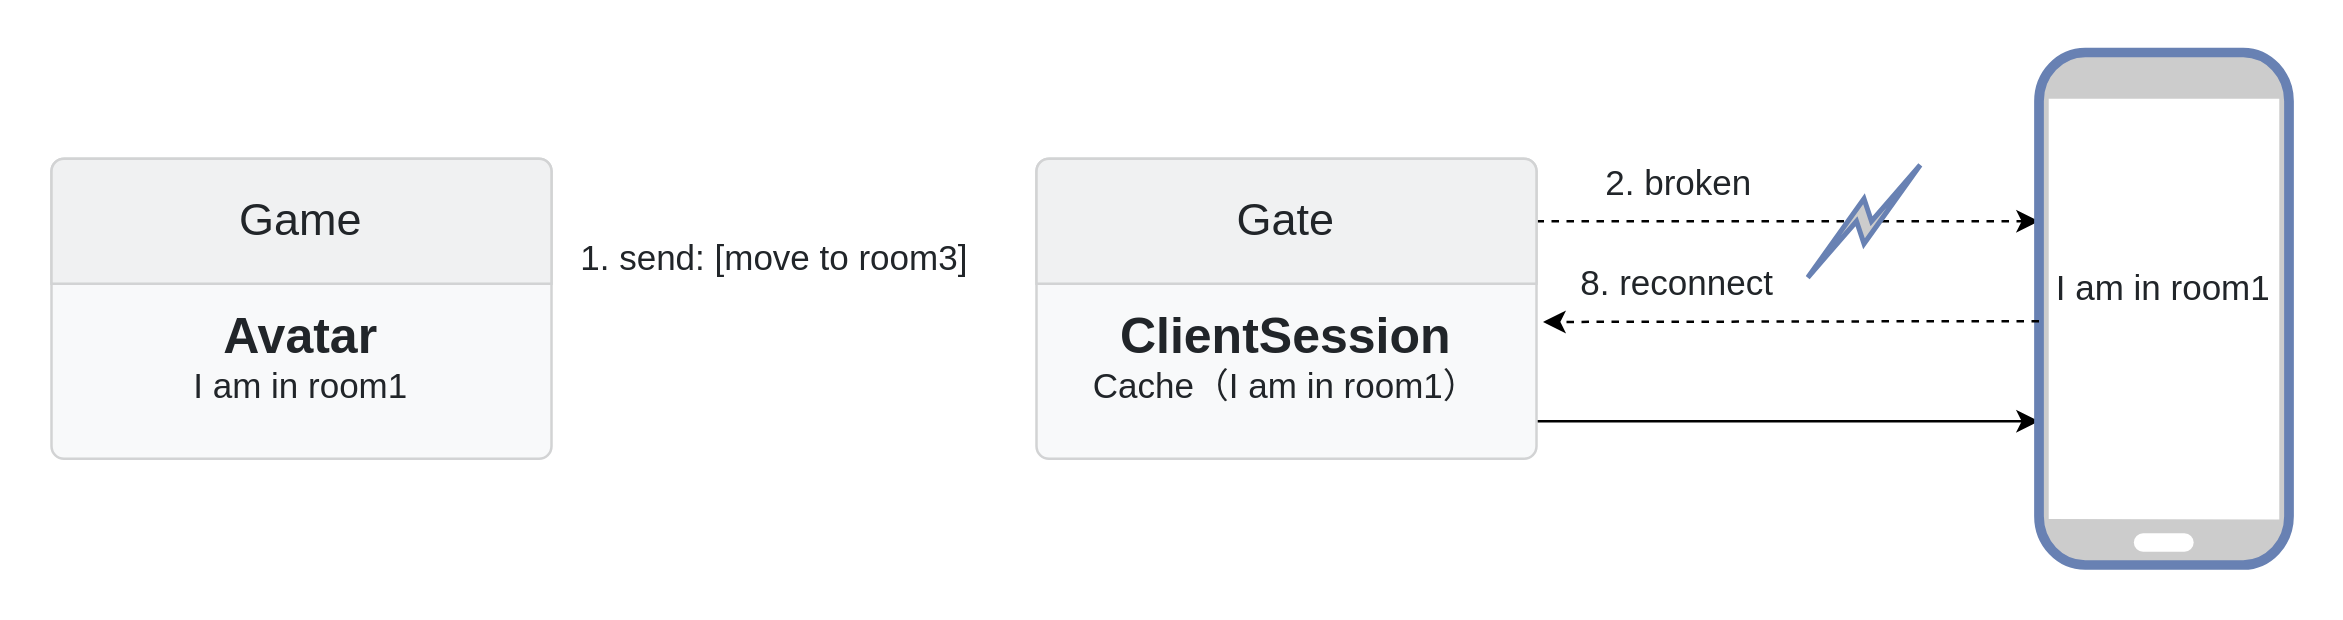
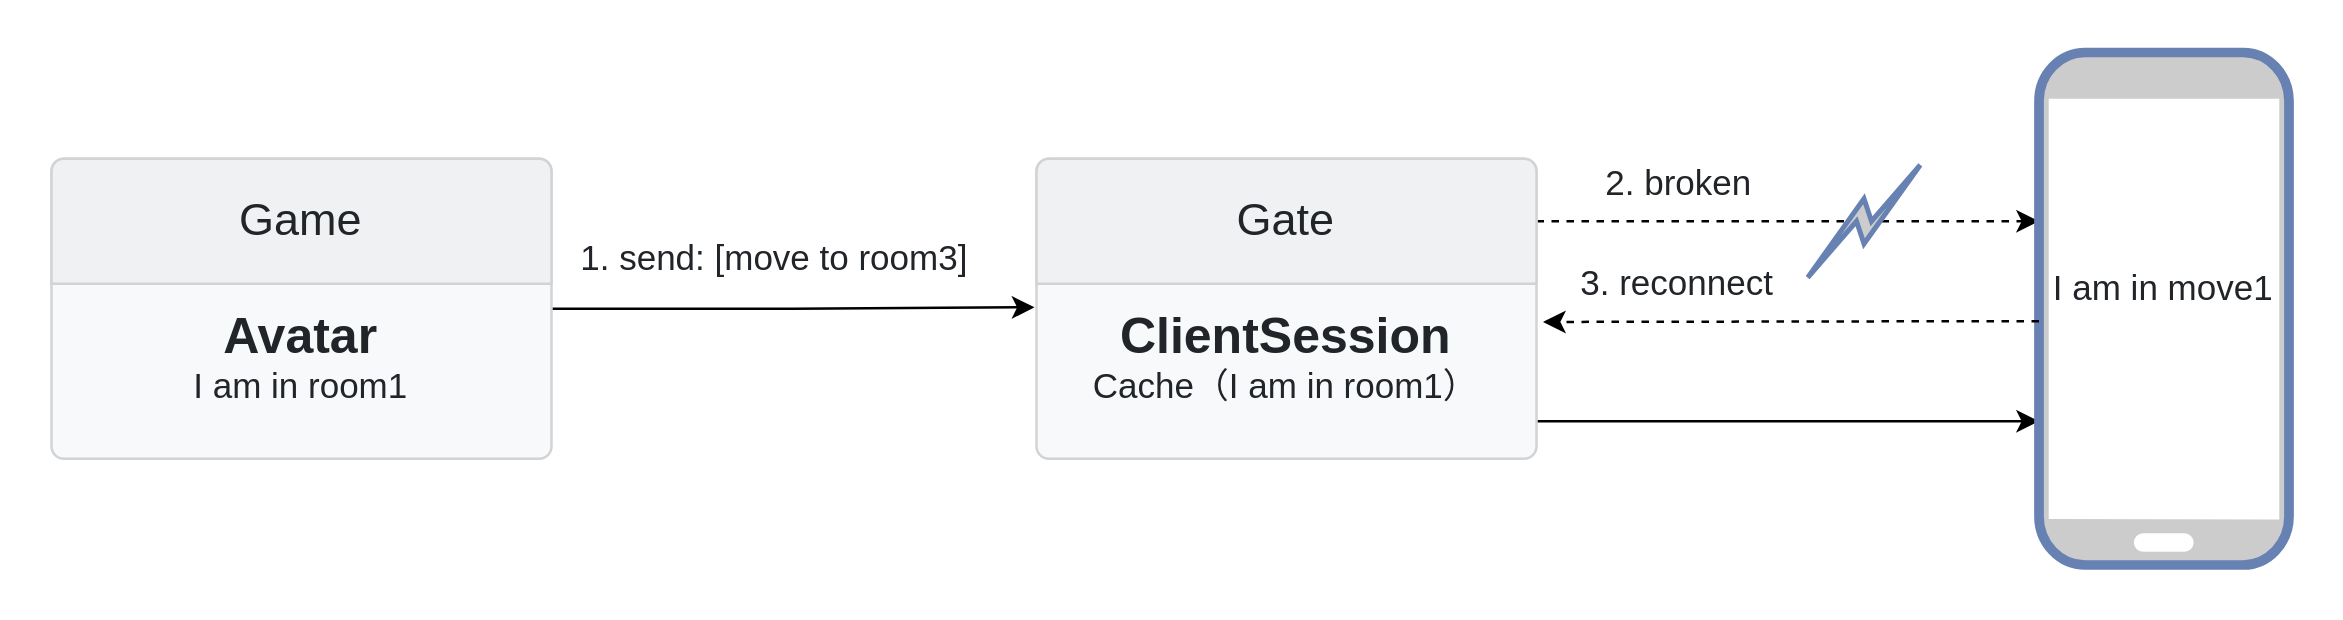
node "I am in room1": label "I am in room1" -> "I am in move1"
node "8. reconnect": label "8. reconnect" -> "3. reconnect"
edge "AvatarI am in room1" -> "ClientSessionCache（I am in room1）": added
